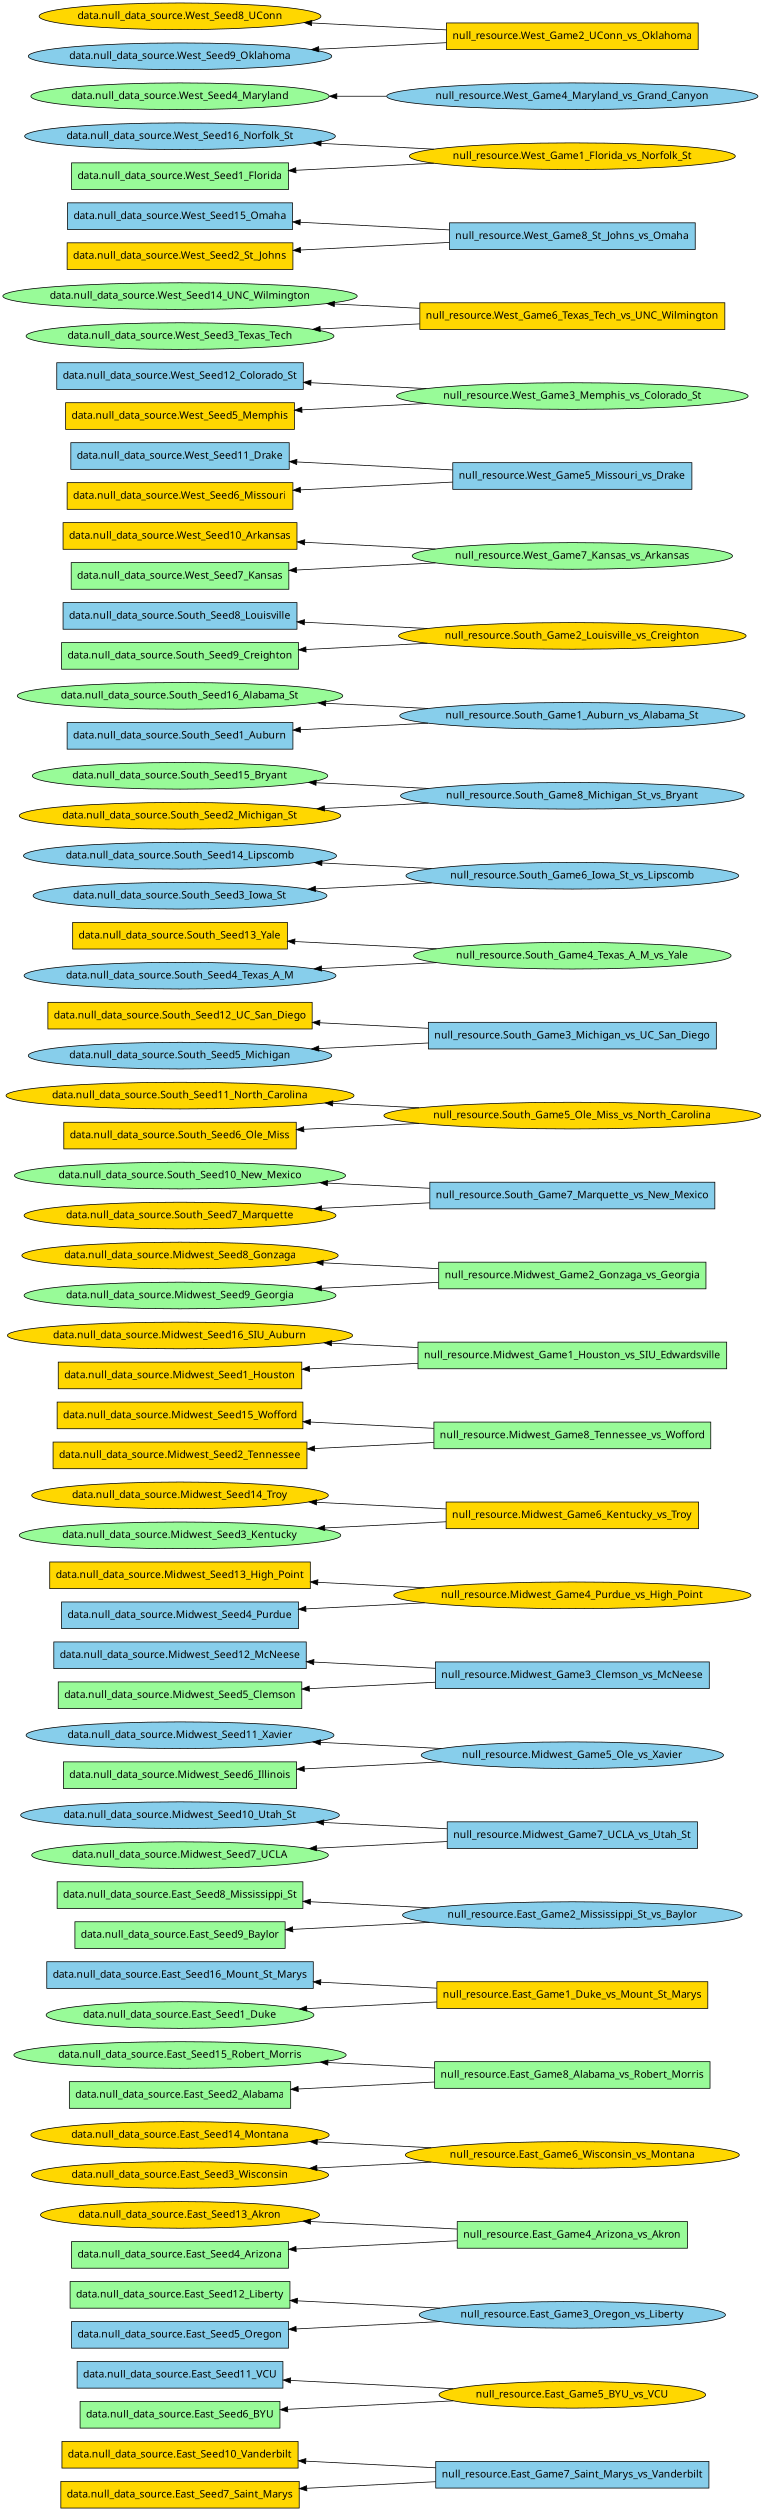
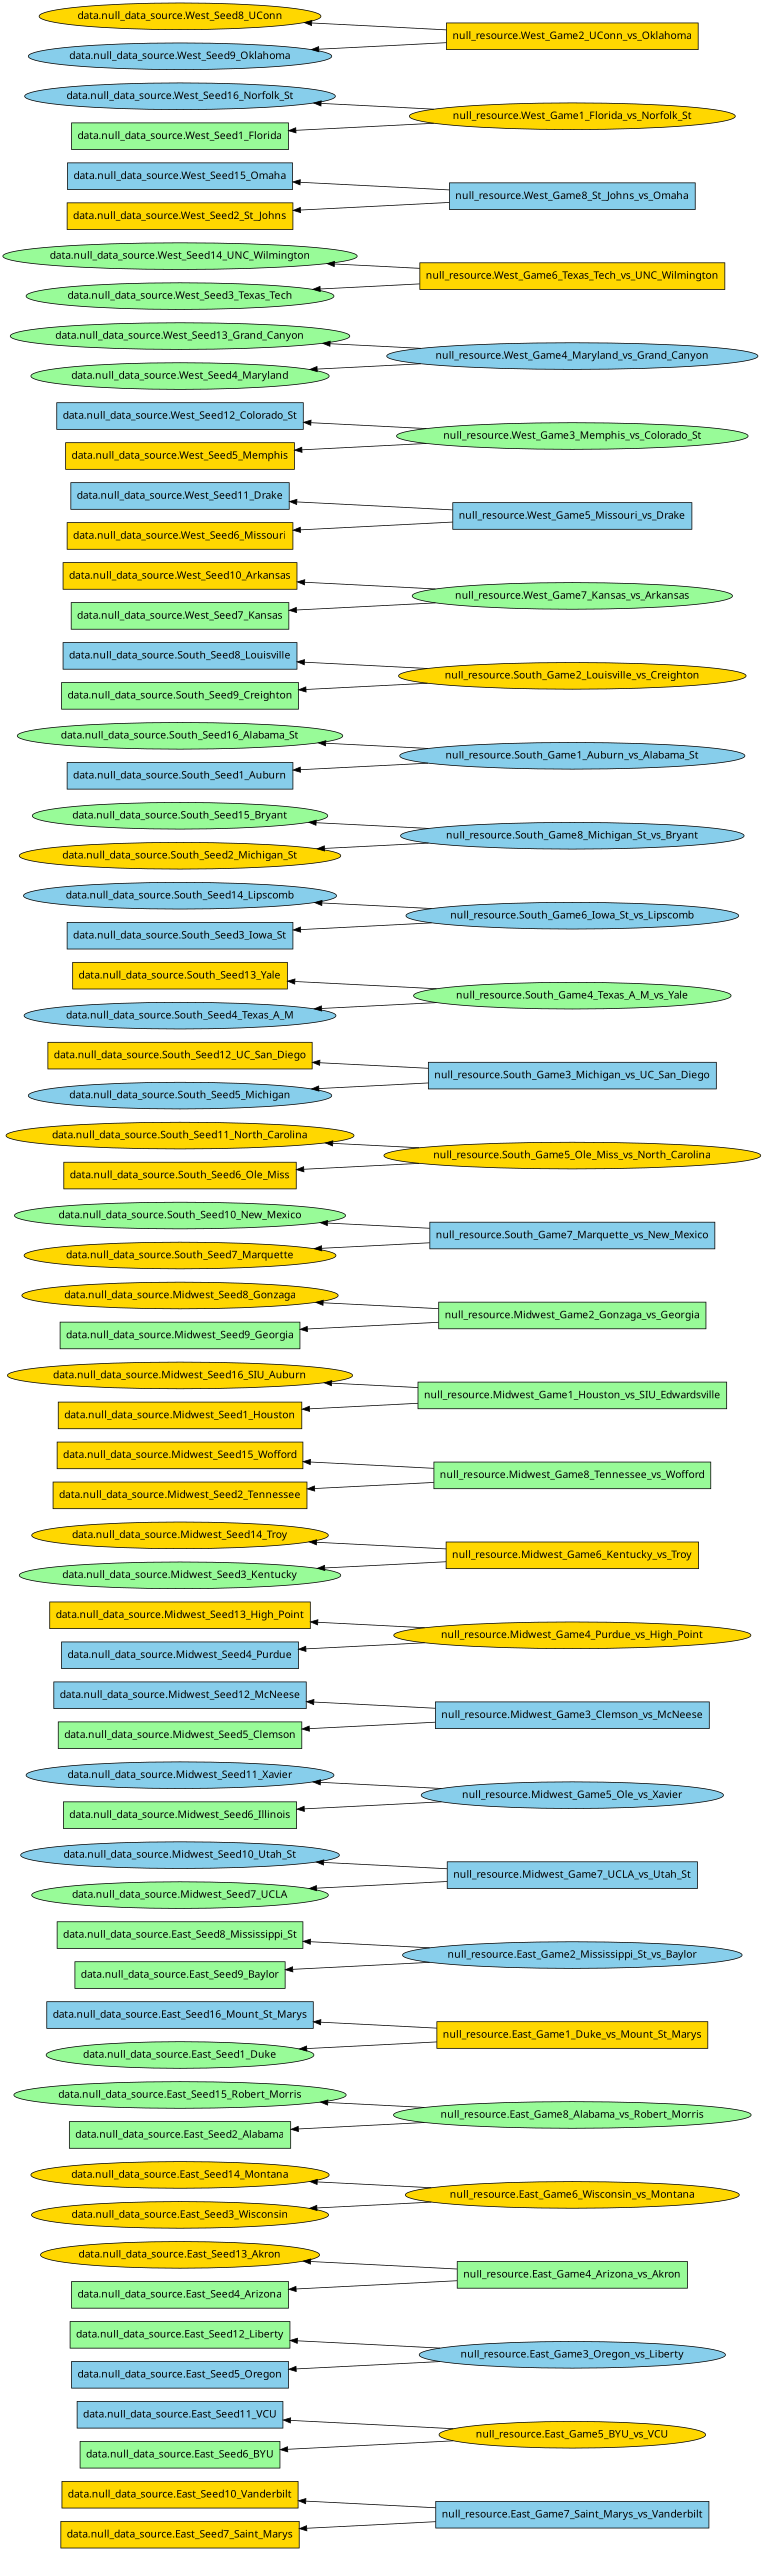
node "data.null_data_source.West_Seed13_Grand_Canyon": added
node "data.null_data_source.South_Seed3_Iowa_St": shape ellipse -> box
node "data.null_data_source.Midwest_Seed9_Georgia": shape ellipse -> box
node "null_resource.East_Game8_Alabama_vs_Robert_Morris": shape box -> ellipse
